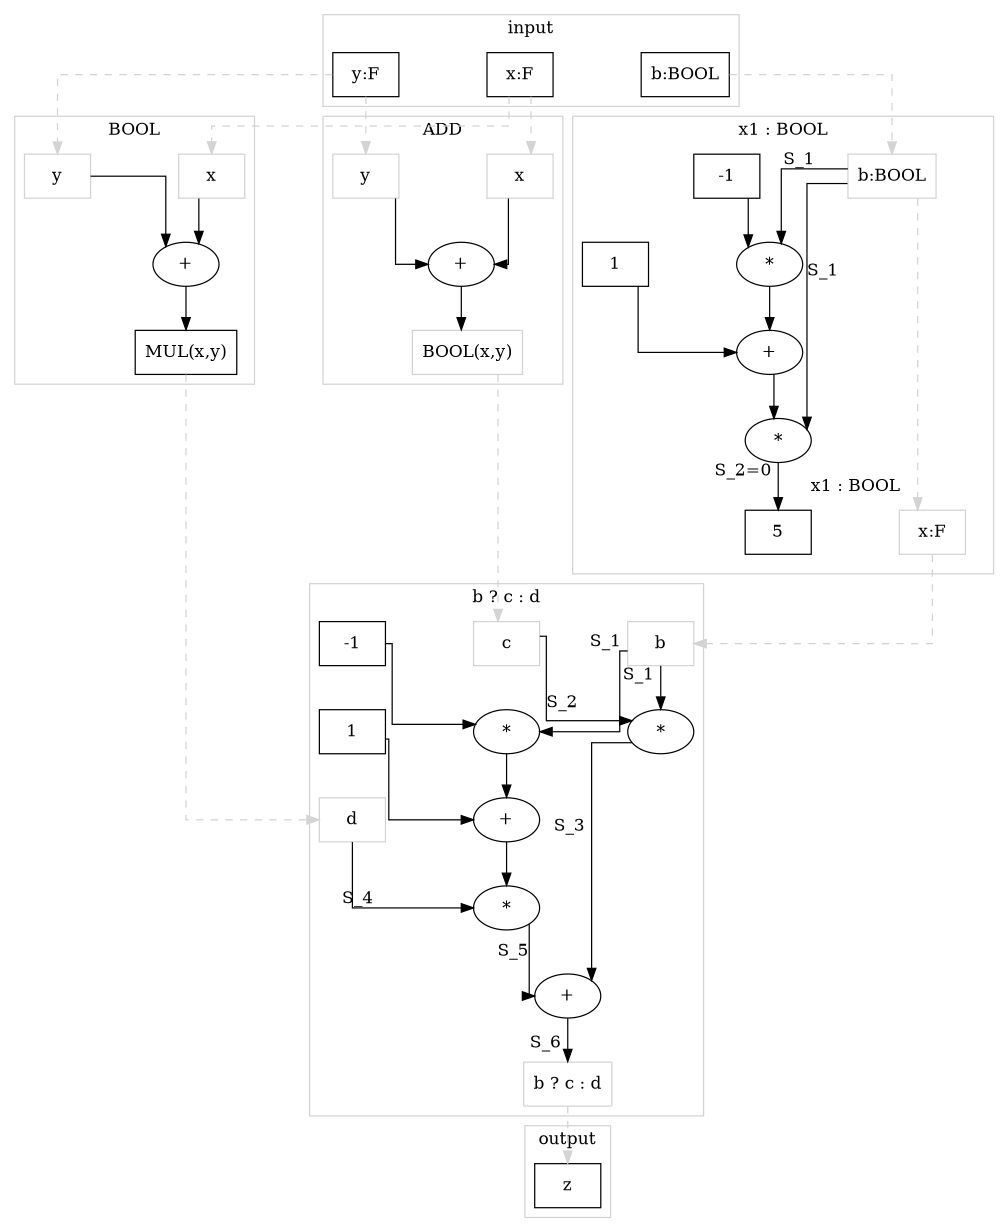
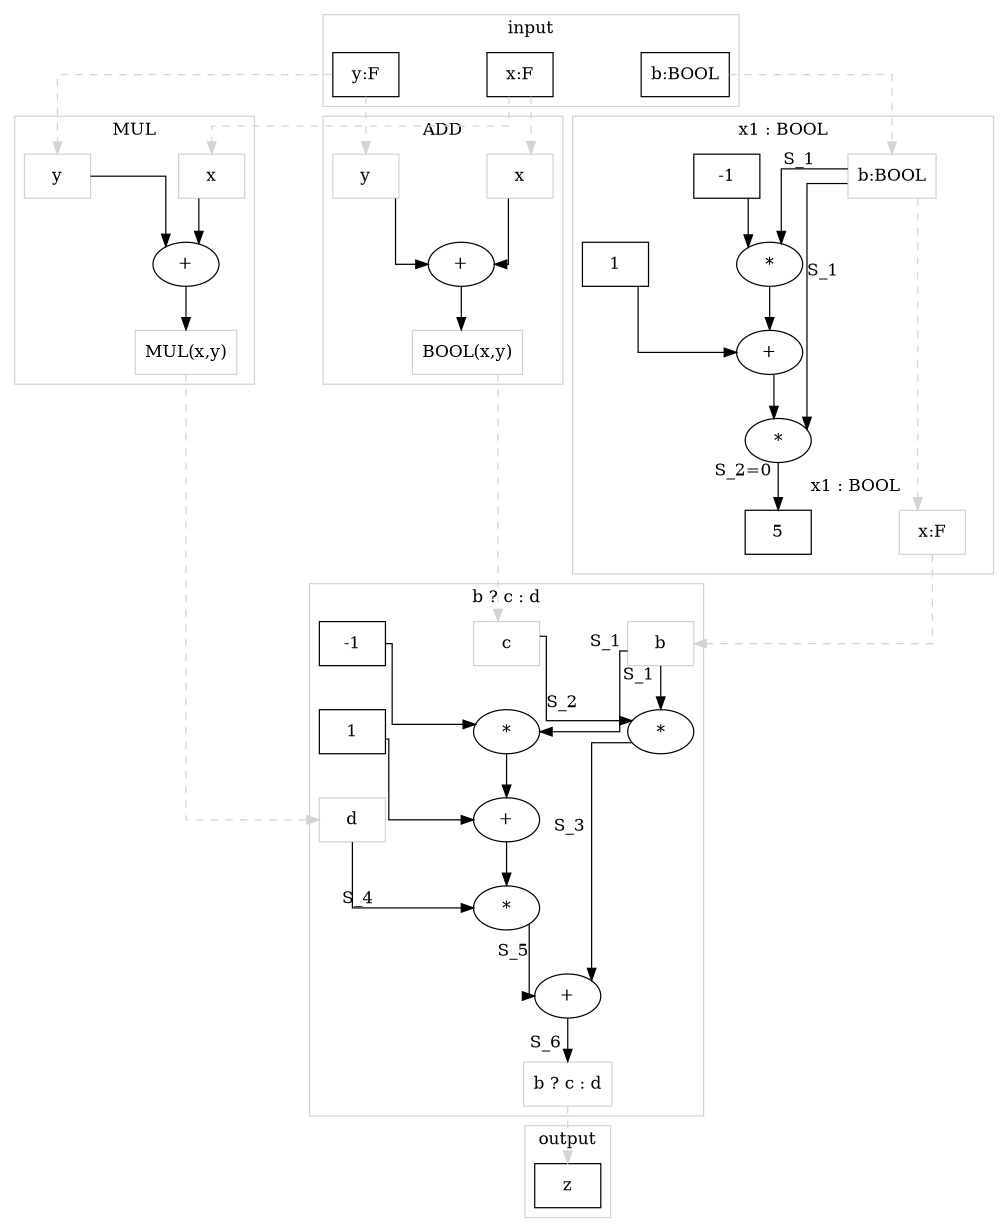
cluster "BOOL": label "BOOL" -> "MUL"
node "MUL(x,y)": color black -> lightgrey
